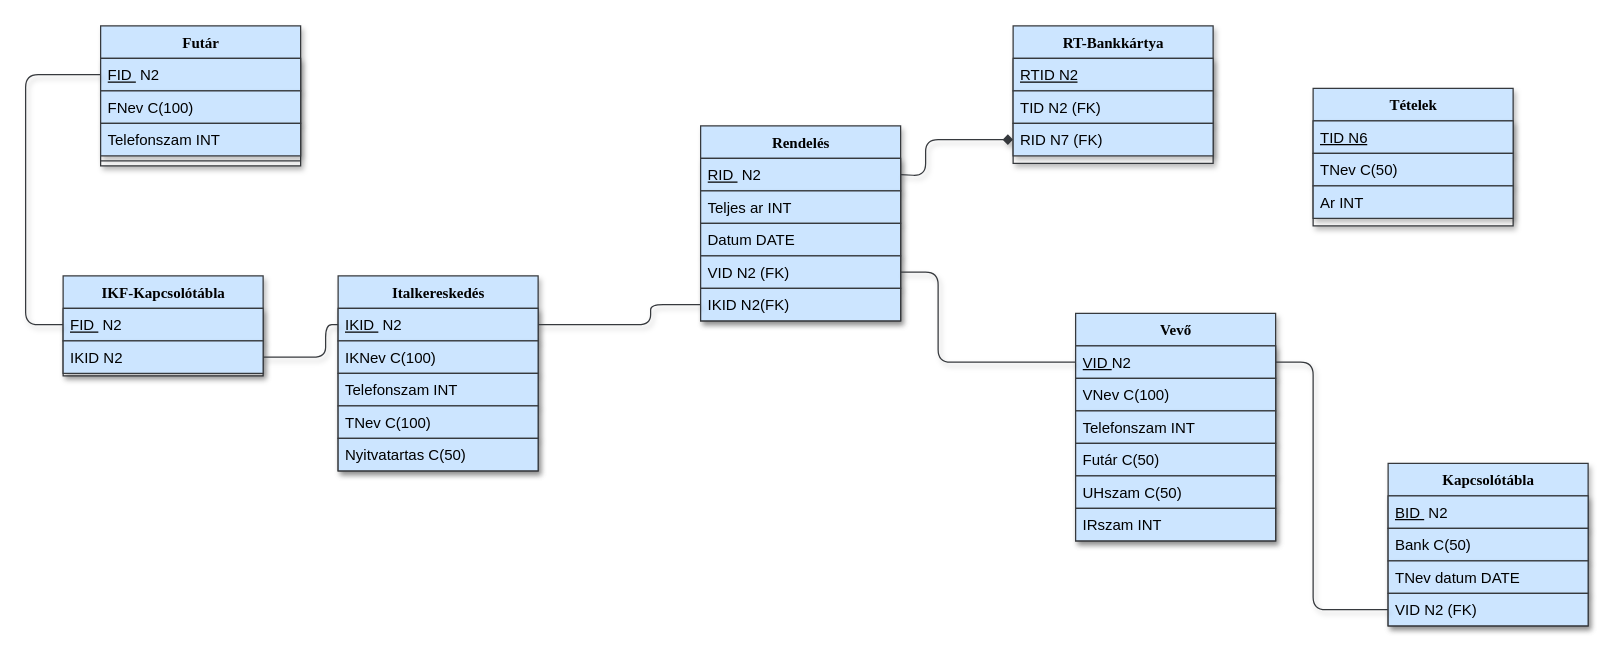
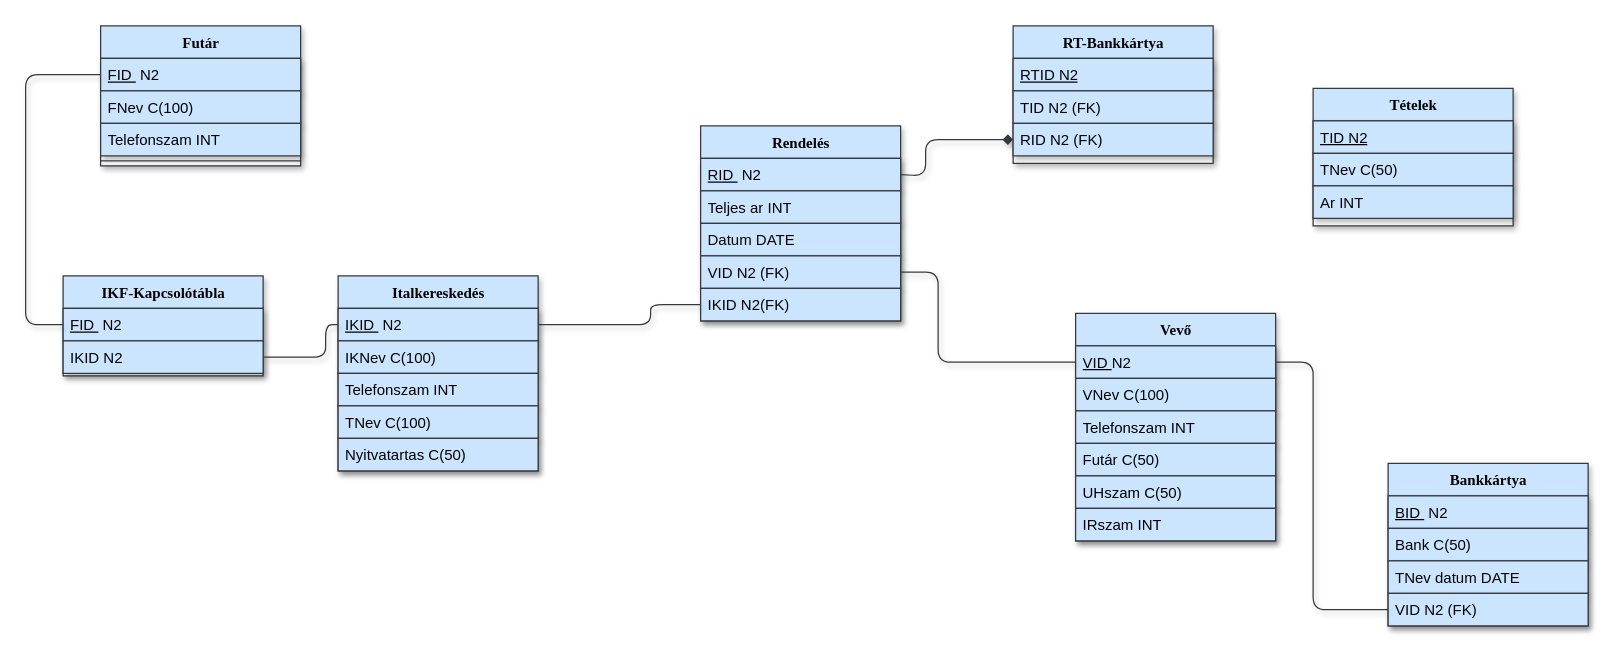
node "TID N6": label "TID N6" -> "TID N2"
node "RID N7 (FK)": label "RID N7 (FK)" -> "RID N2 (FK)"
node "Kapcsolótábla": label "Kapcsolótábla" -> "Bankkártya"
